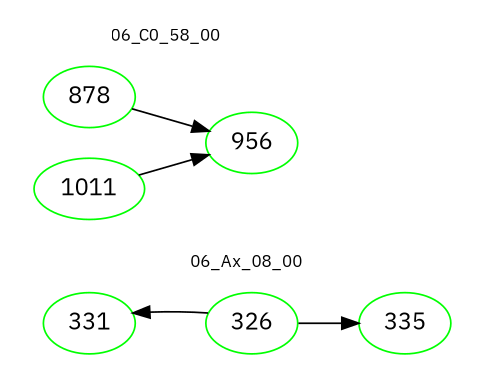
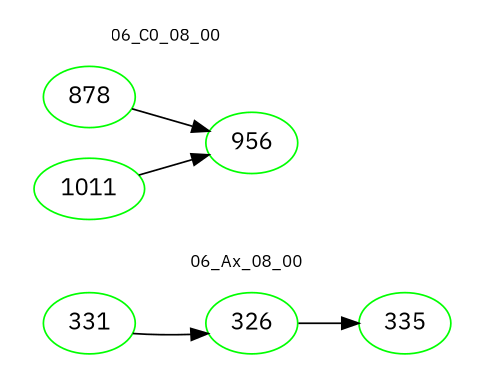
cluster "06_C0_58_00": label "06_C0_58_00" -> "06_C0_08_00"
edge "326" -> "331": reversed
